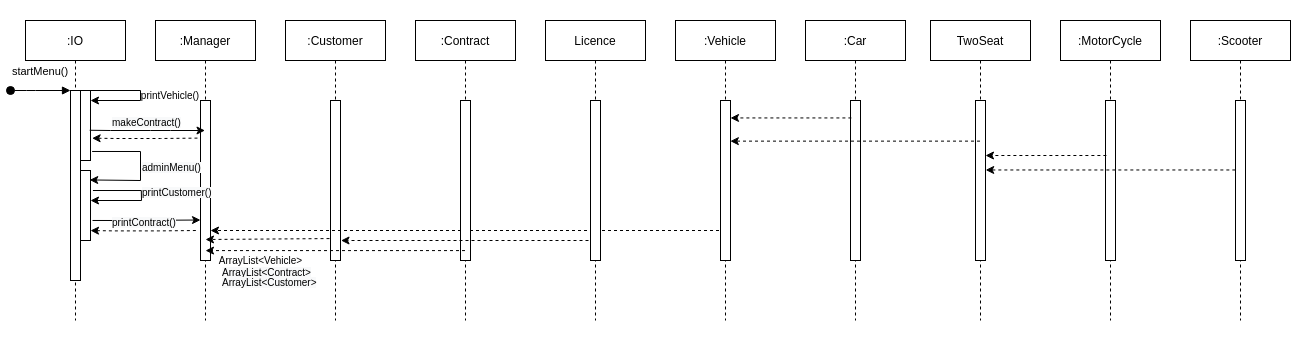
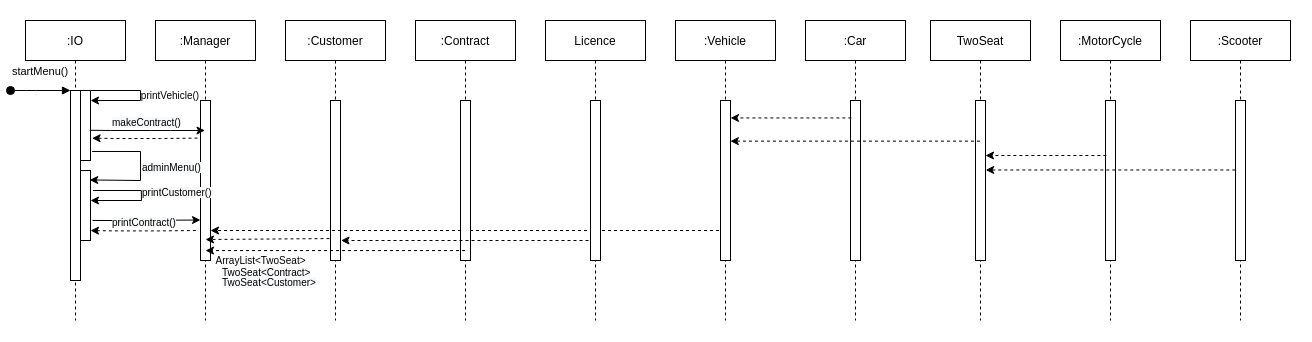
node "ArrayList<Vehicle>": label "ArrayList<Vehicle>" -> "ArrayList<TwoSeat>"
node "ArrayList<Contract>": label "ArrayList<Contract>" -> "TwoSeat<Contract>"
node "ArrayList<Customer>": label "ArrayList<Customer>" -> "TwoSeat<Customer>"
